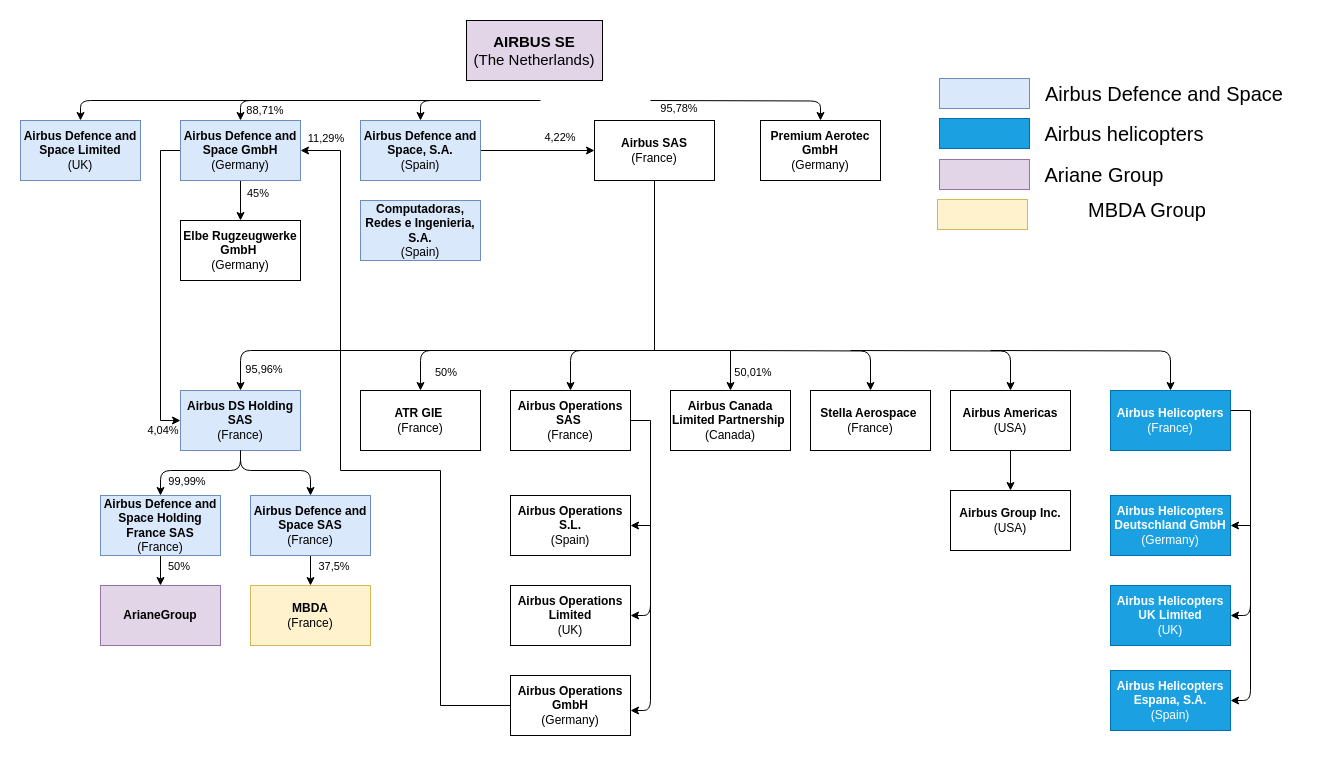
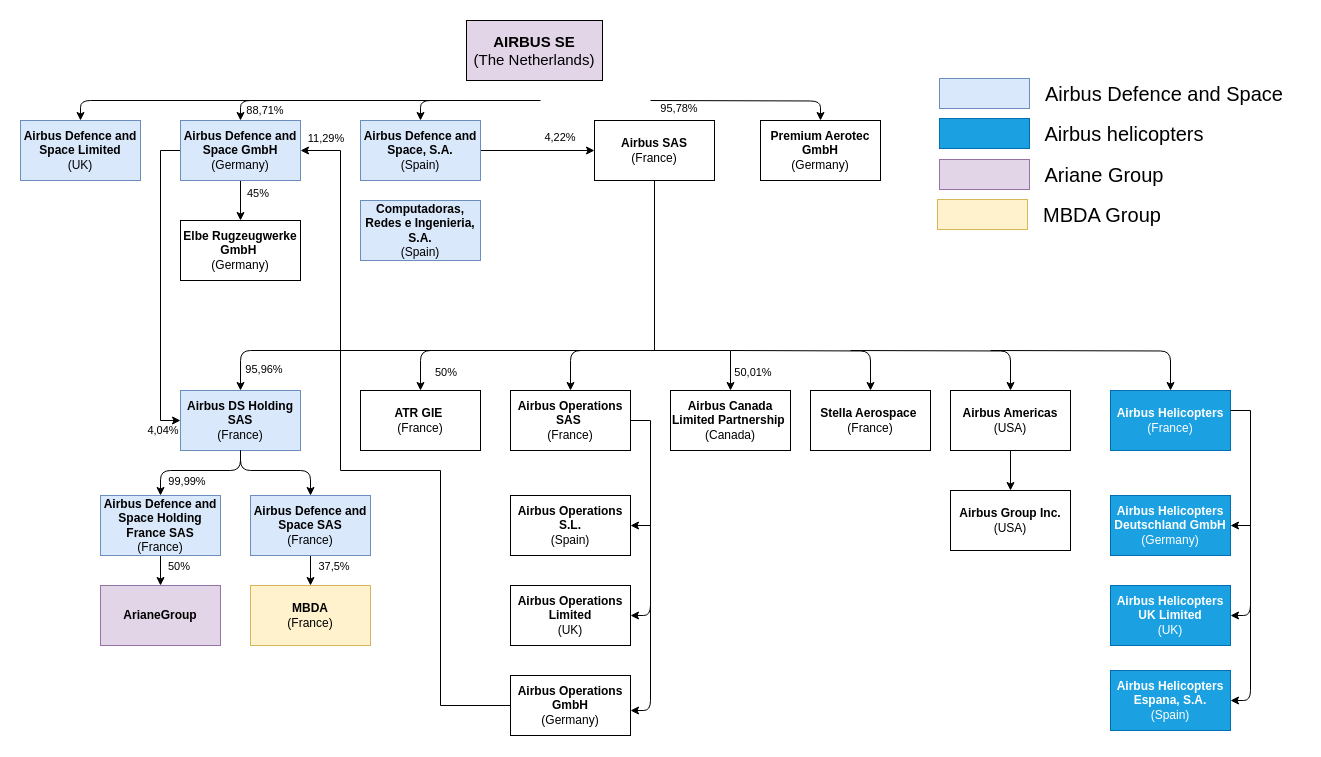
node "MBDA Group": moved (1148, 210) -> (1103, 215)
